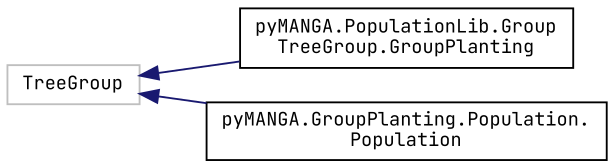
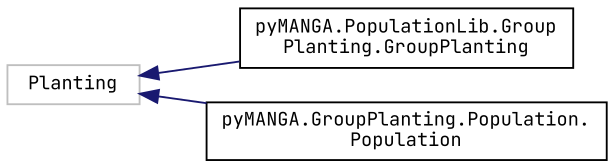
node "pyMANGA.PopulationLib.Group TreeGroup.GroupPlanting": label "pyMANGA.PopulationLib.Group TreeGroup.GroupPlanting" -> "pyMANGA.PopulationLib.Group Planting.GroupPlanting"
node "TreeGroup": label "TreeGroup" -> "Planting"
